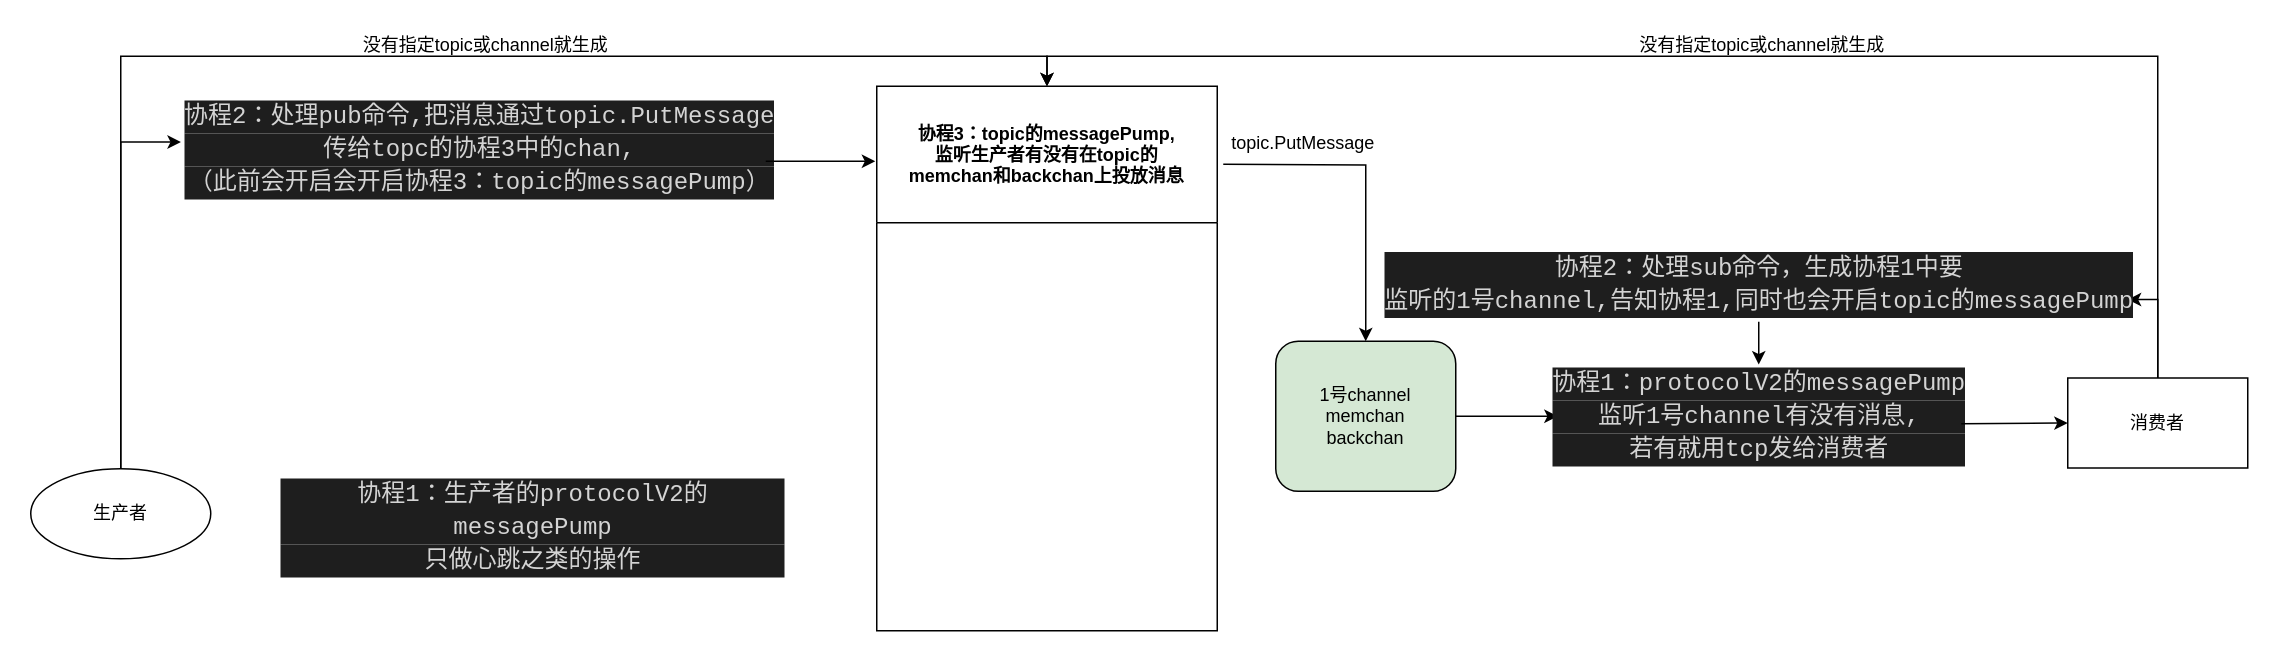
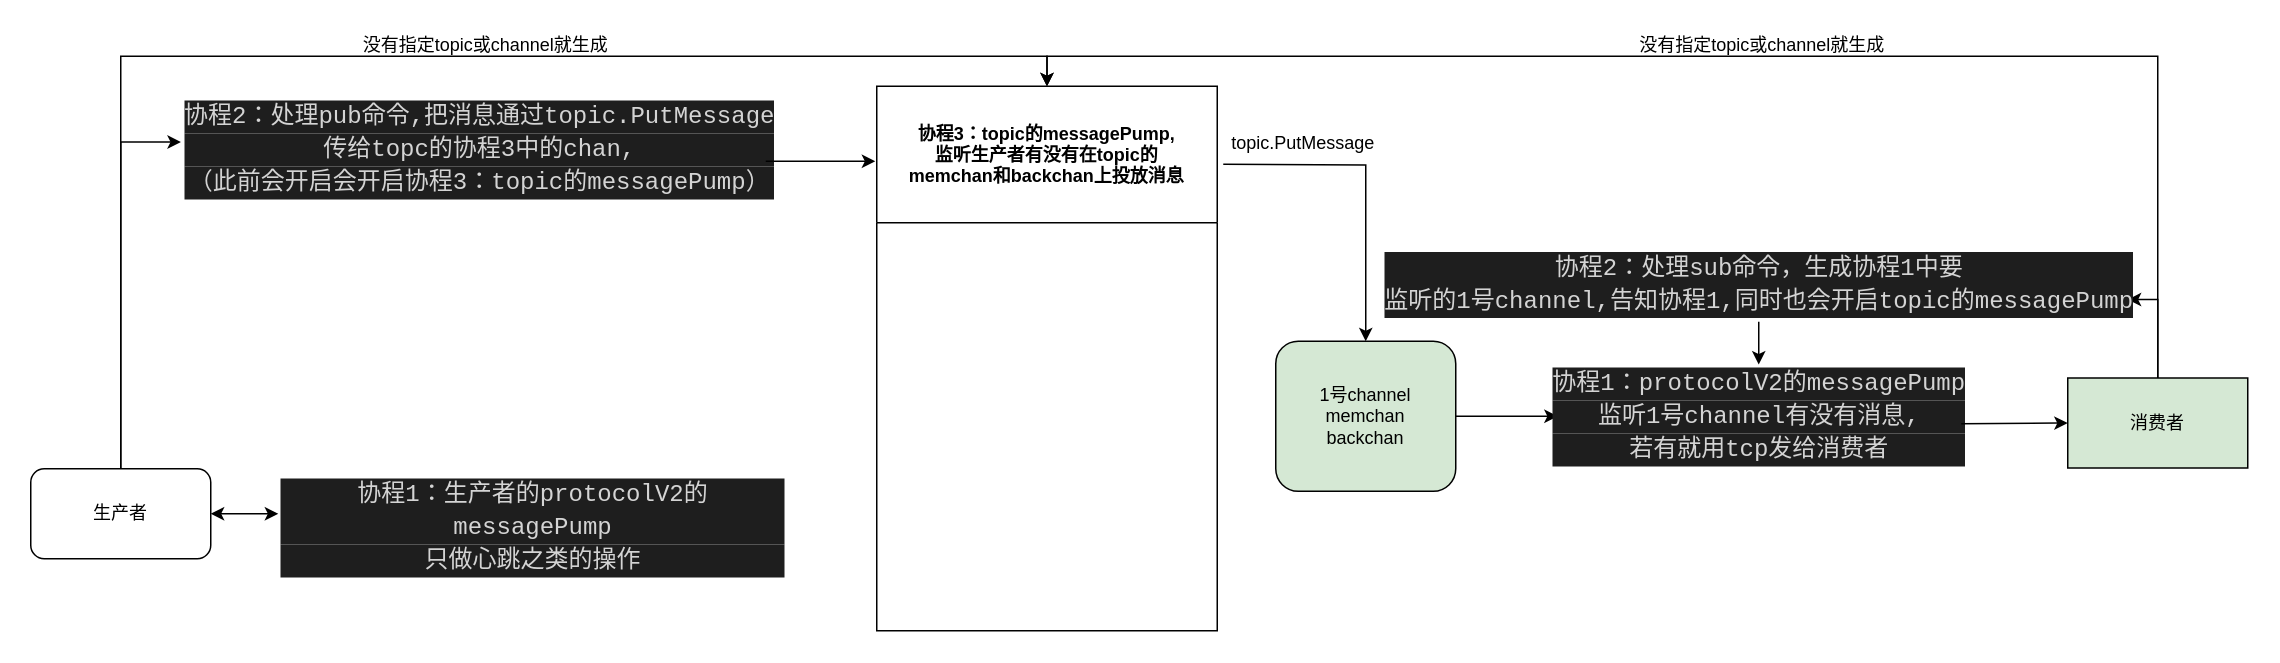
node "消费者": fillcolor #ffffff -> #d5e8d4
node "生产者": shape ellipse -> rounded rectangle
edge "生产者" -- "协程1：生产者的protocolV2的messagePump 只做心跳之类的操作": added
